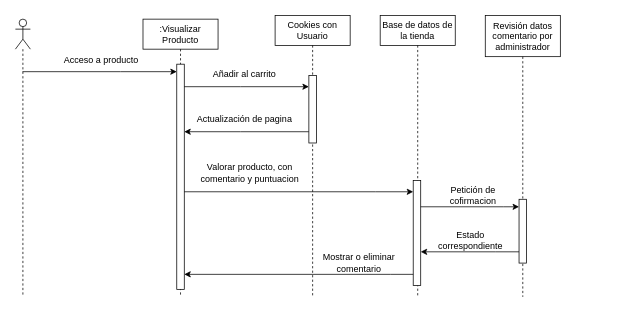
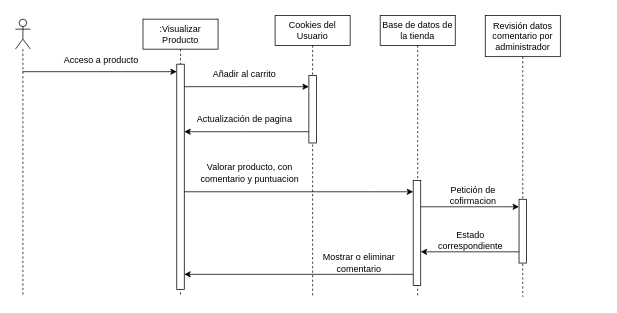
node "Cookies con Usuario": label "Cookies con Usuario" -> "Cookies del Usuario"
